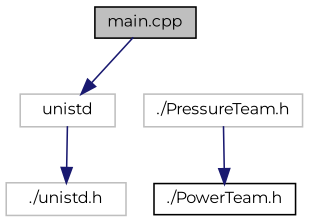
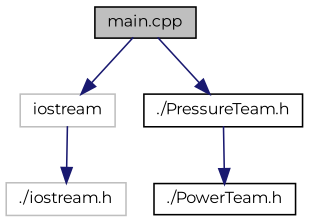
edge "main.cpp" -> "./PressureTeam.h": added
node "unistd": label "unistd" -> "iostream"
node "./PressureTeam.h": color grey75 -> black
node "./unistd.h": label "./unistd.h" -> "./iostream.h"
